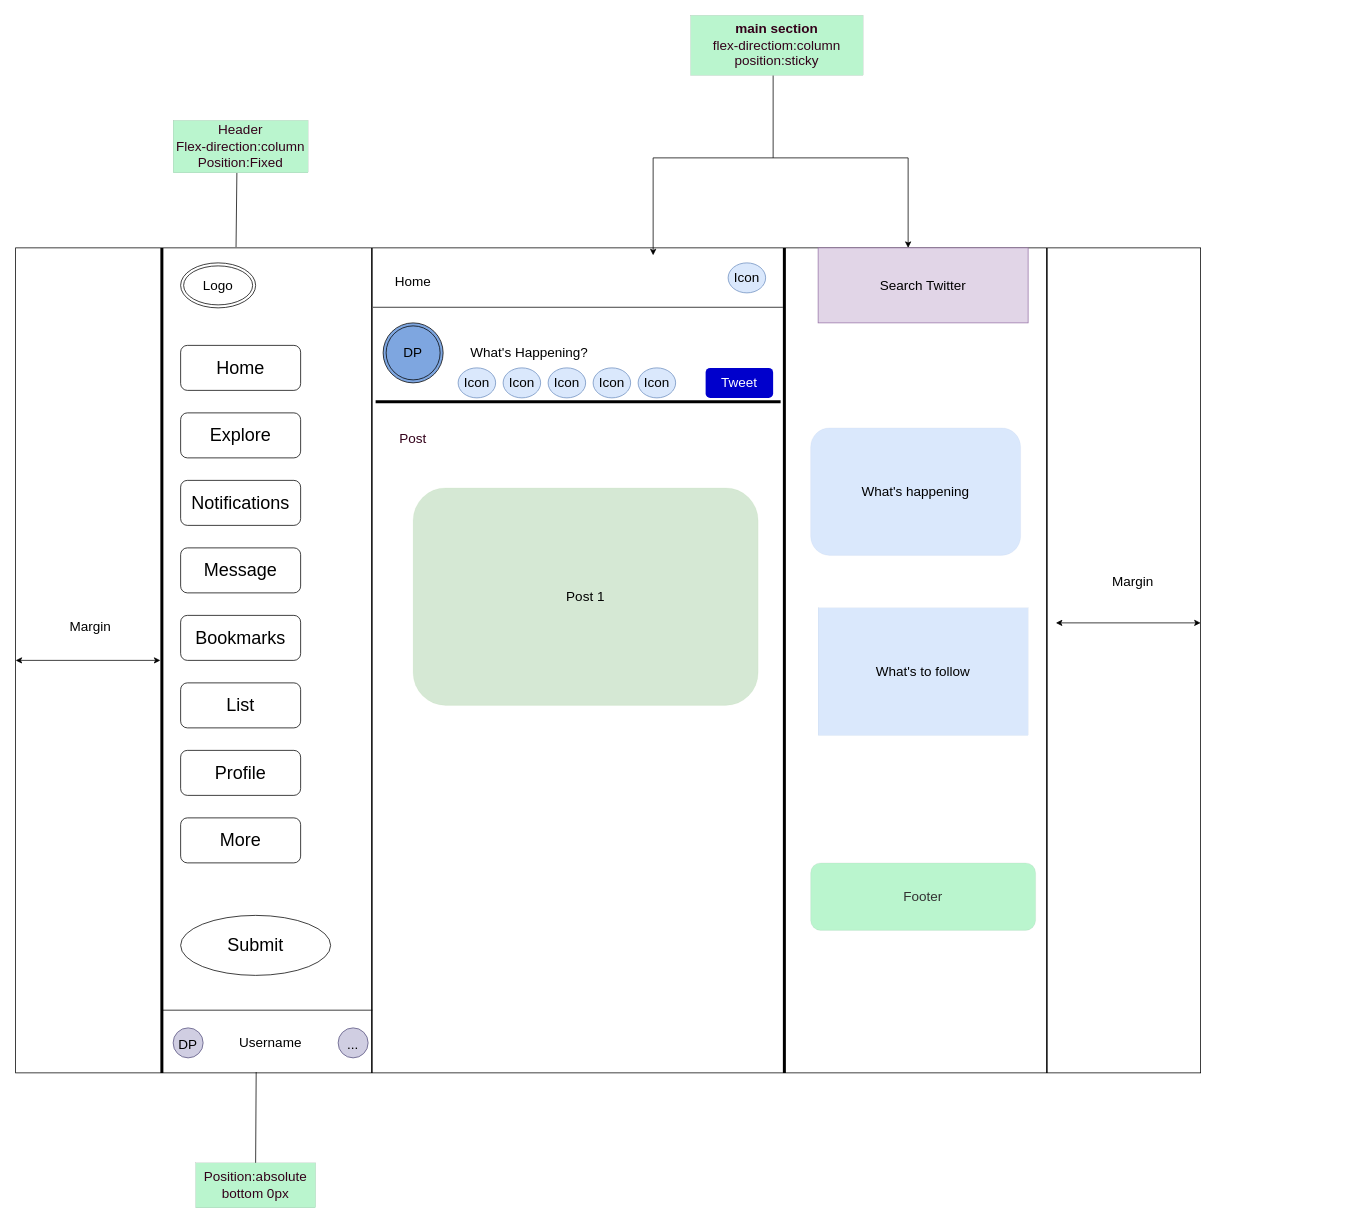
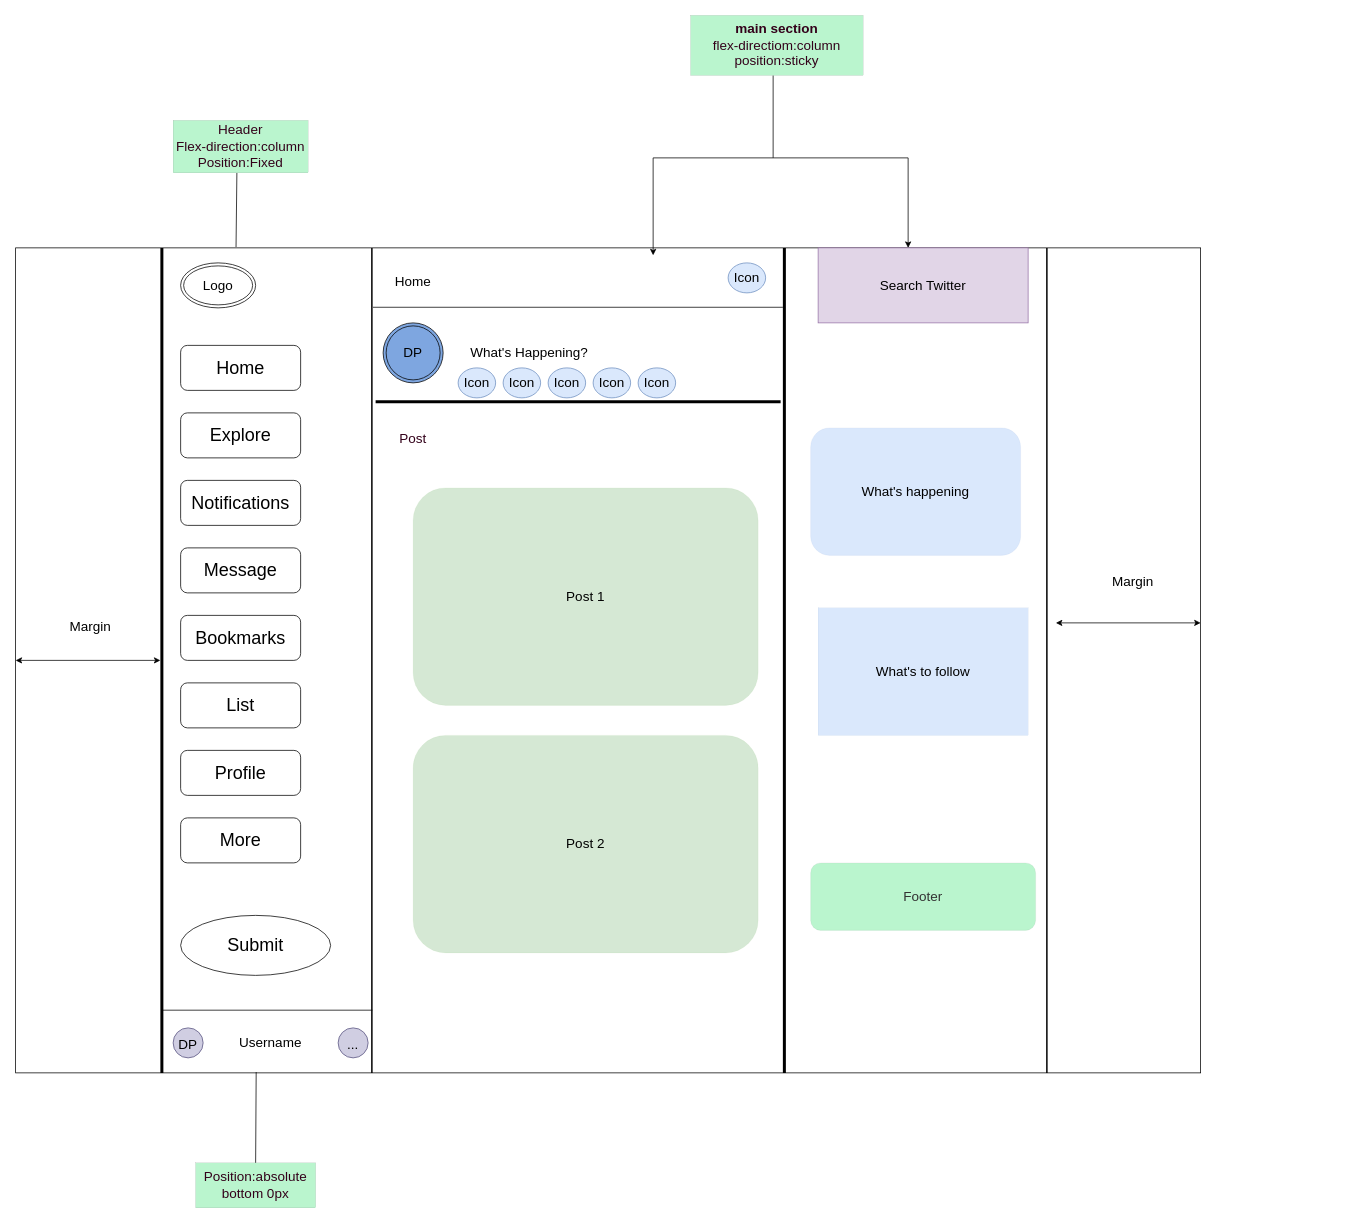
node "Tweet": removed
node "Post 2": added
